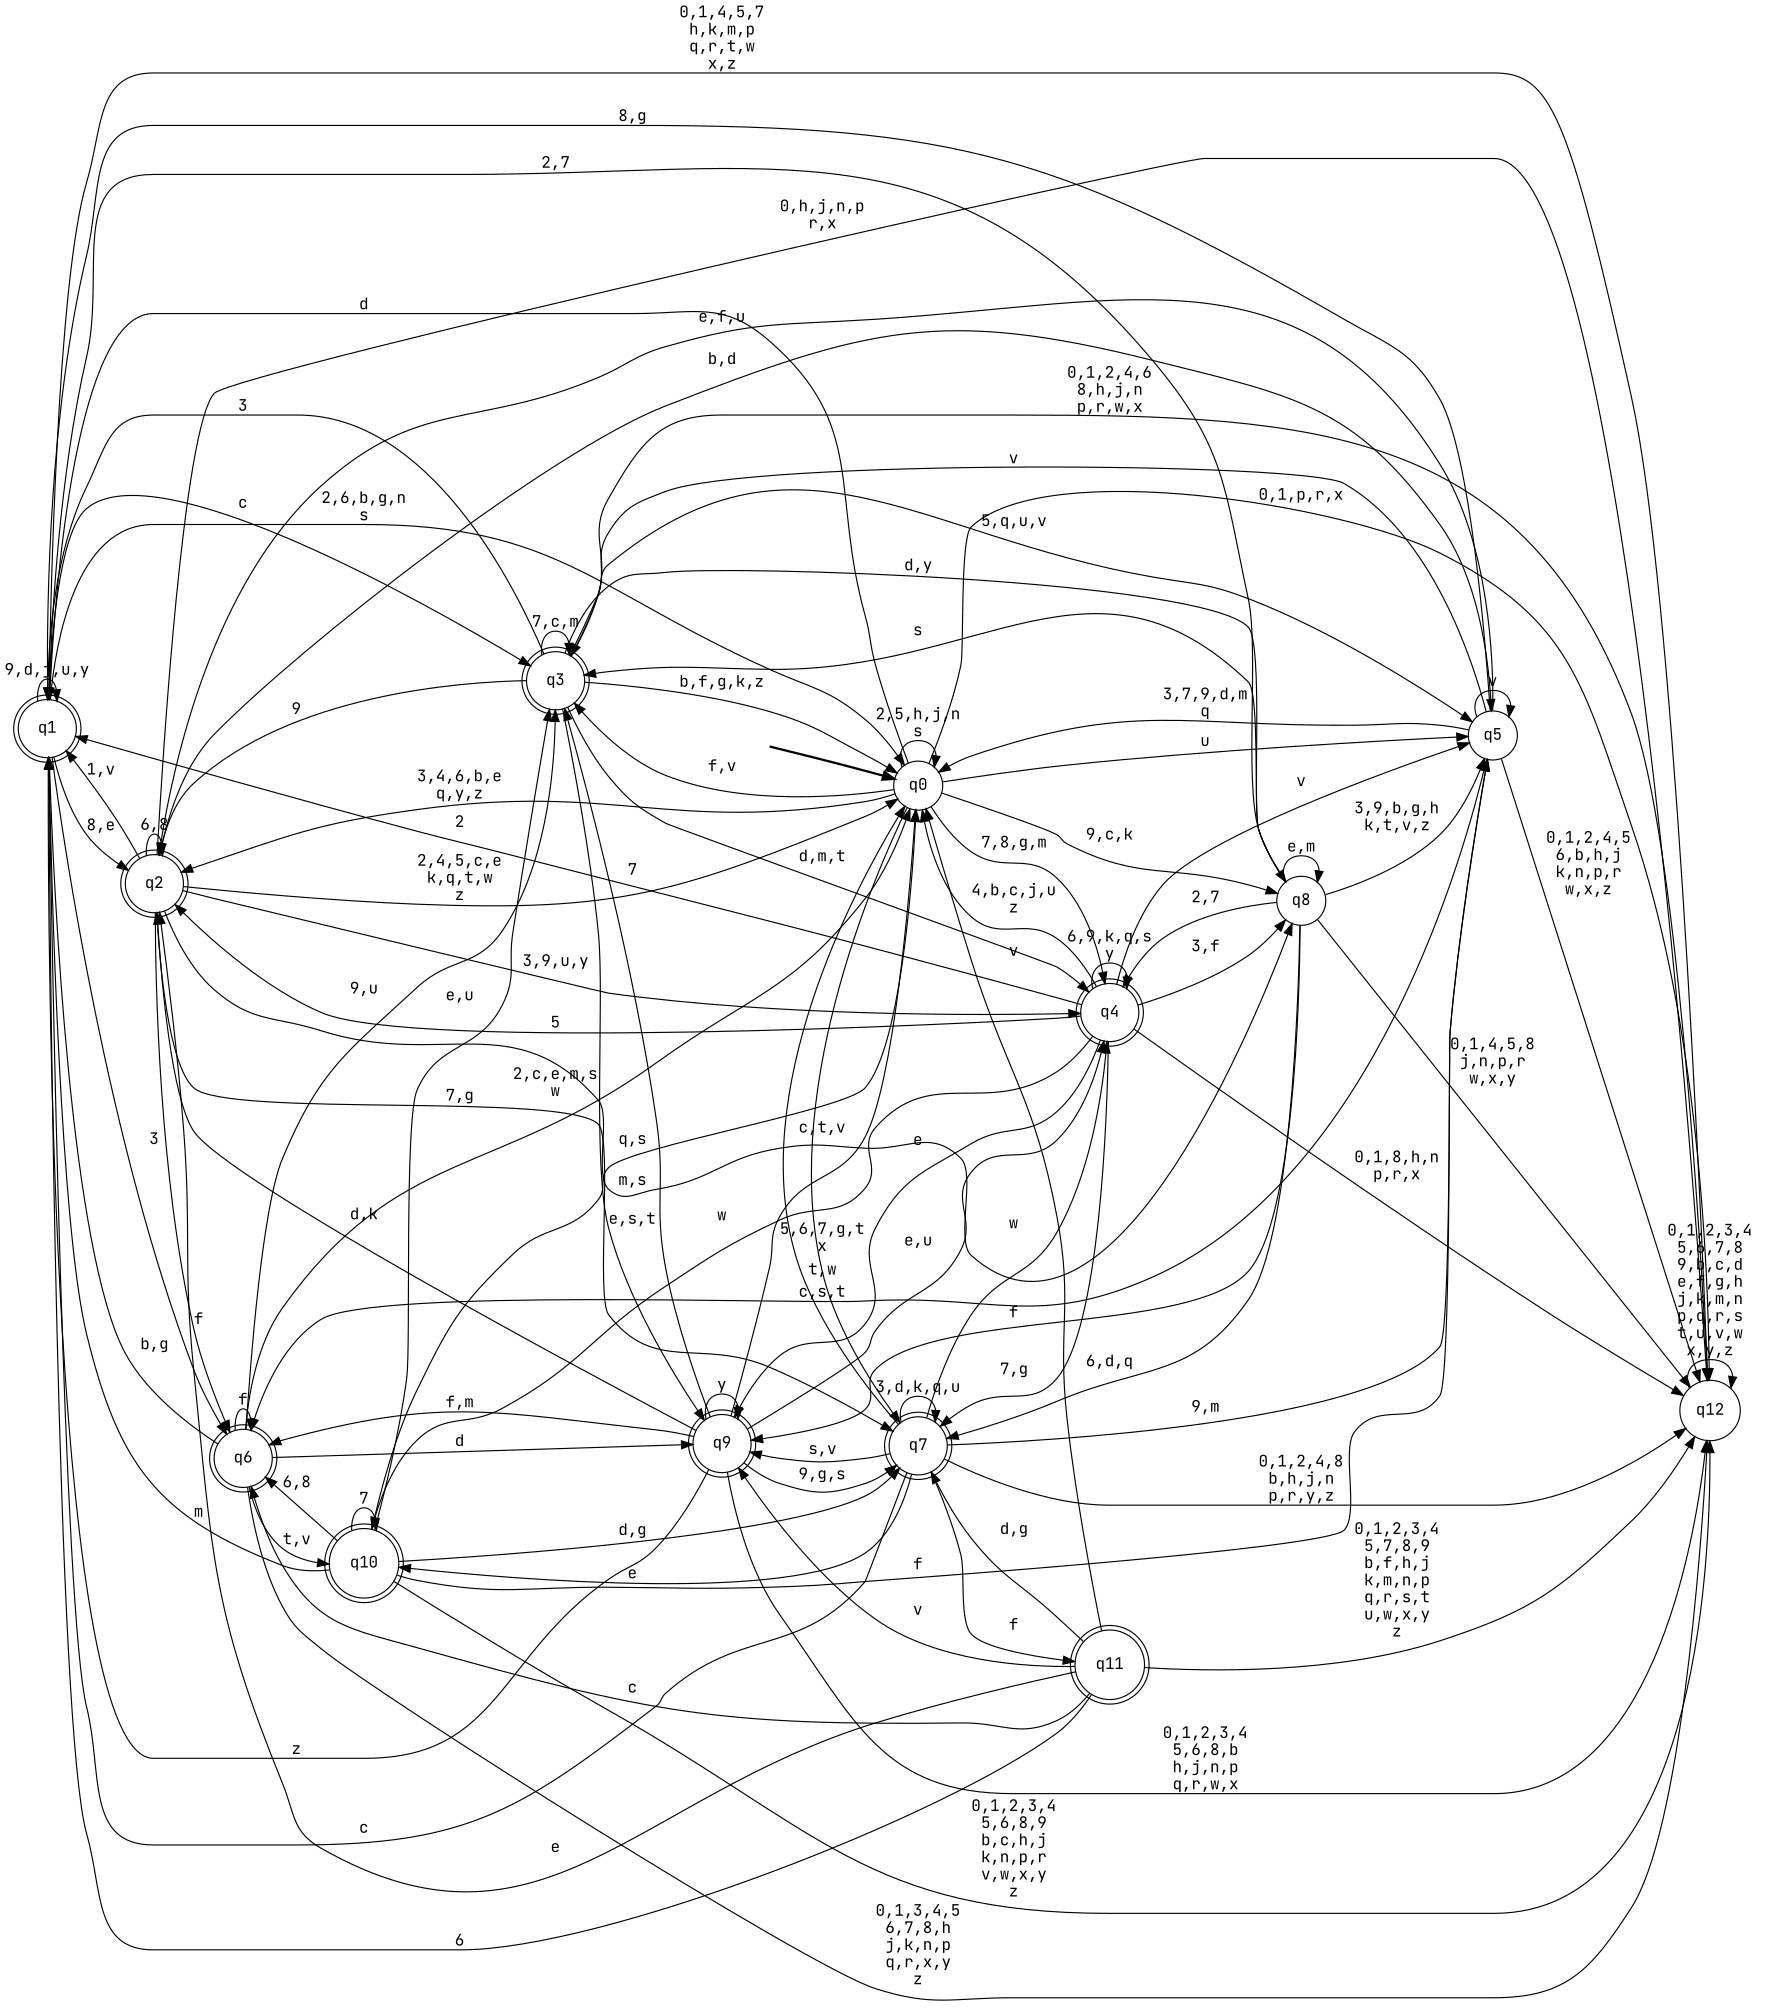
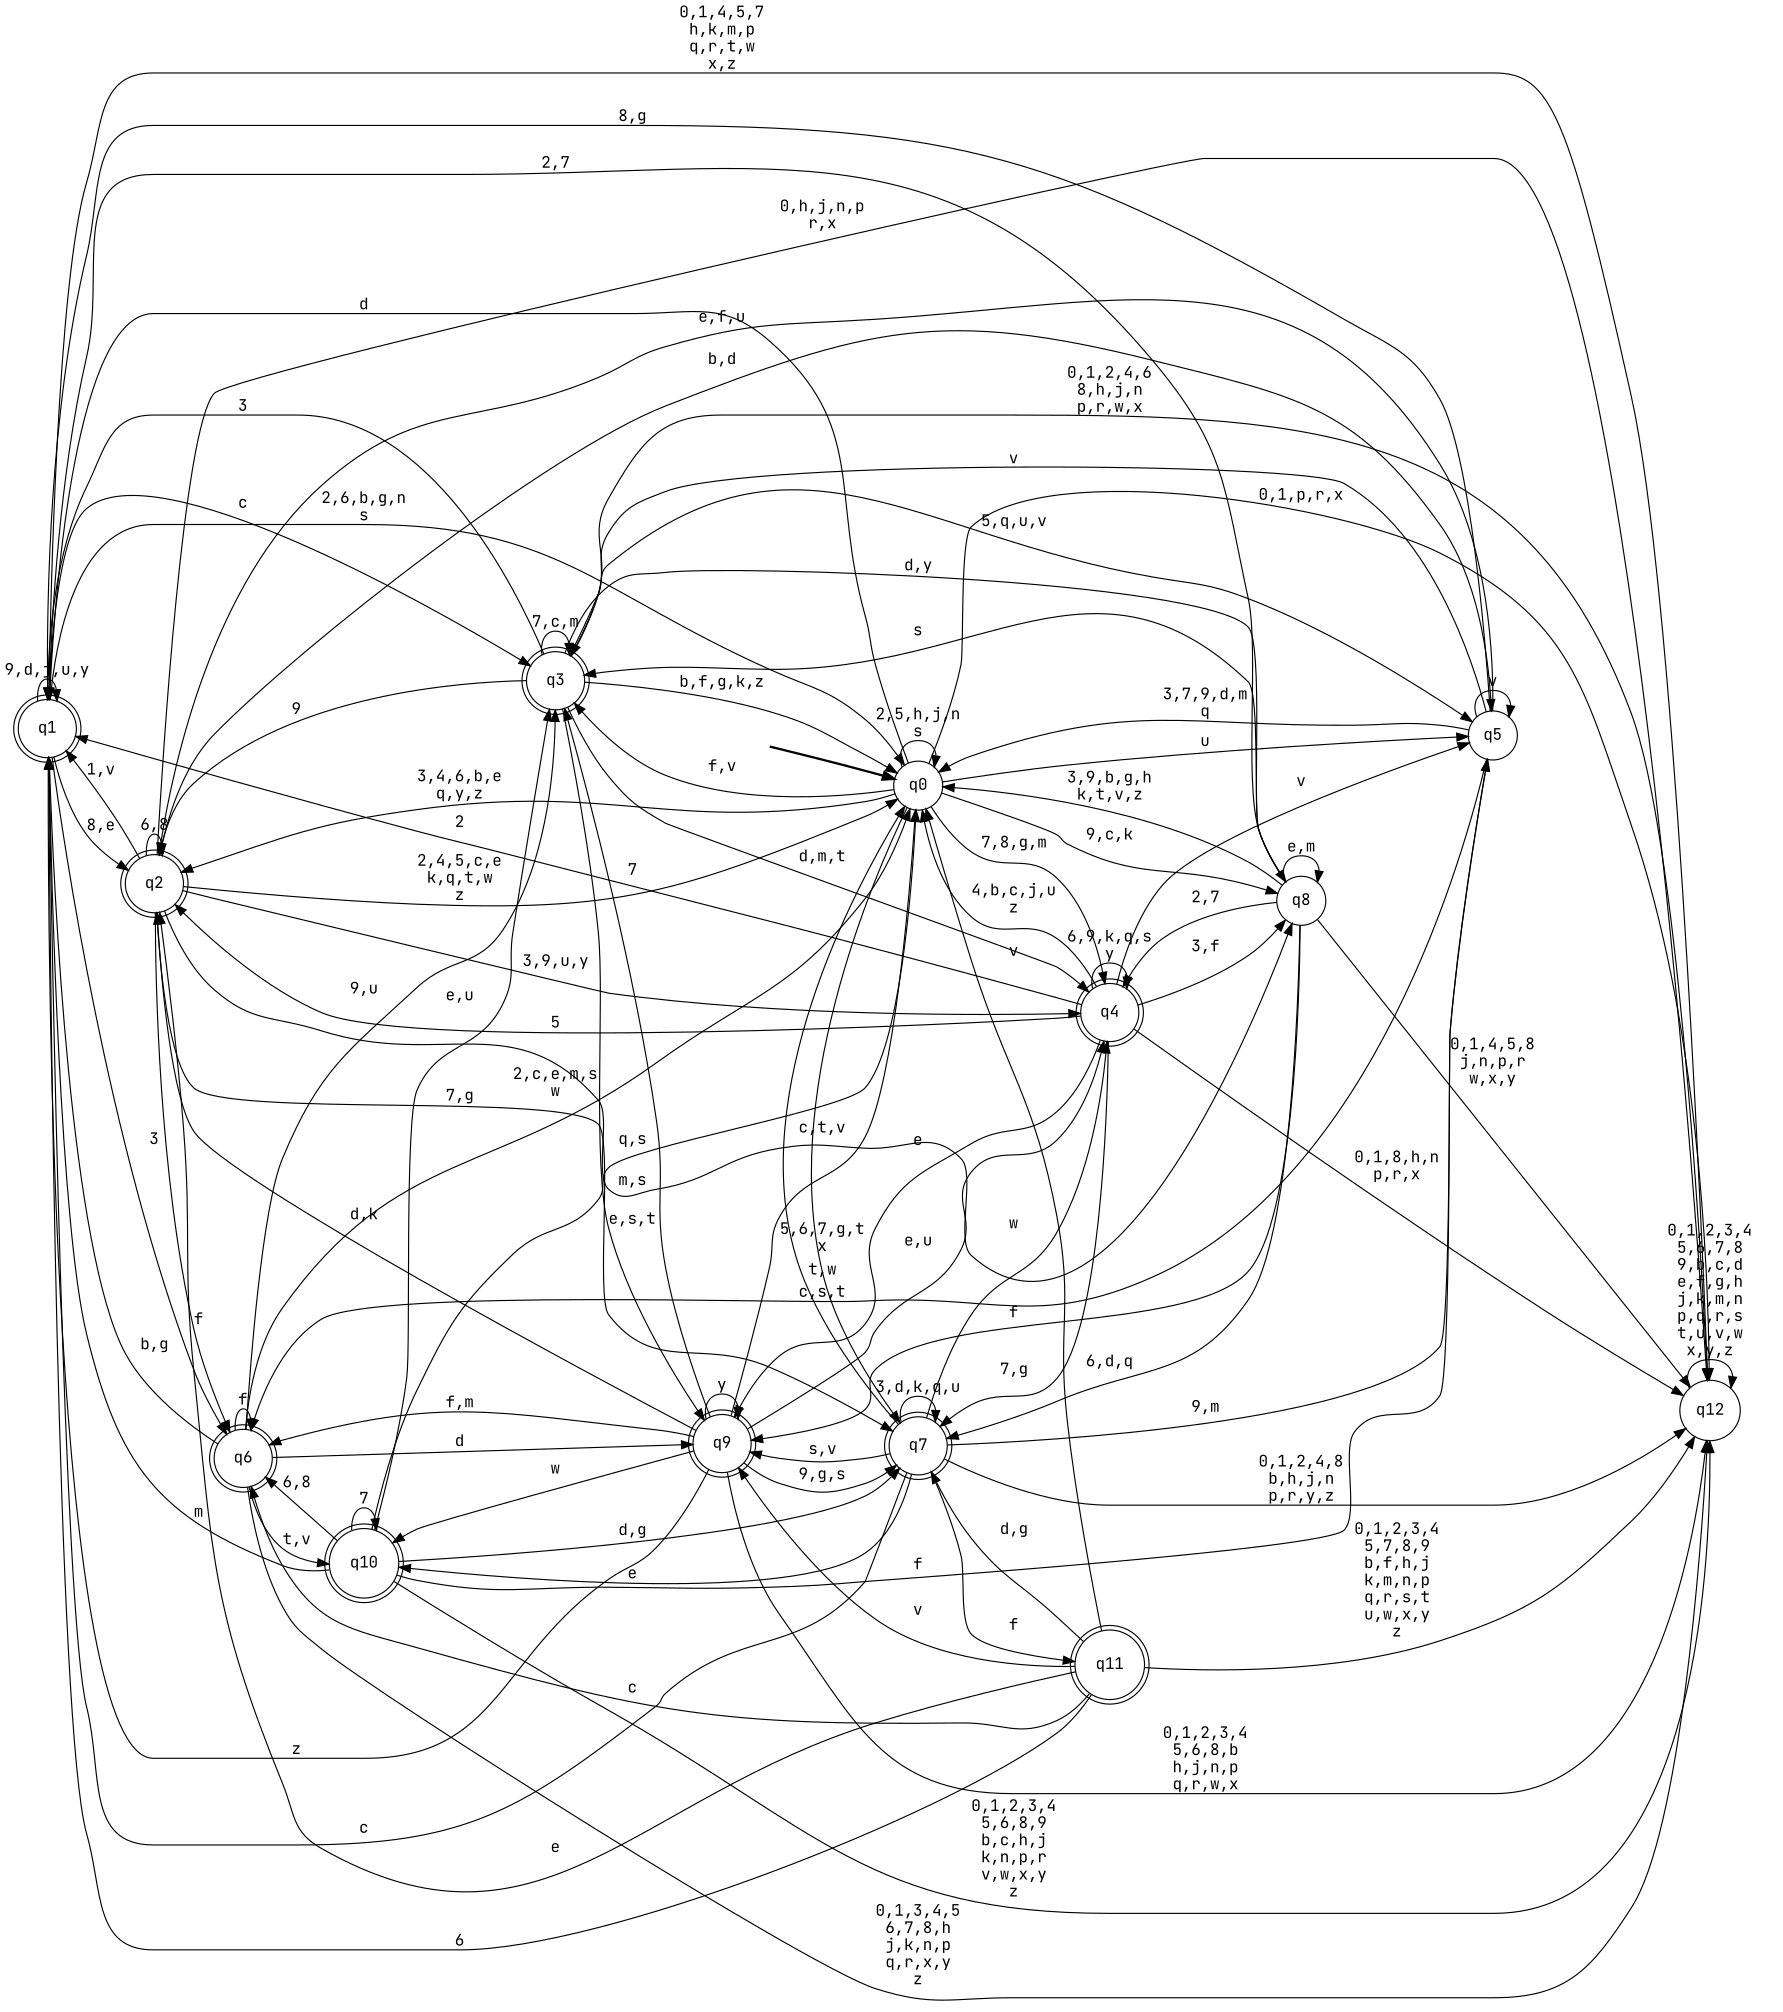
edge "q8" -> "q5": now "q8" -> "q0"
edge "q5" -> "q12": removed, label "0,1,2,4,5 6,b,h,j k,n,p,r w,x,z"
edge "q4" -> "q10": now "q9" -> "q10"
